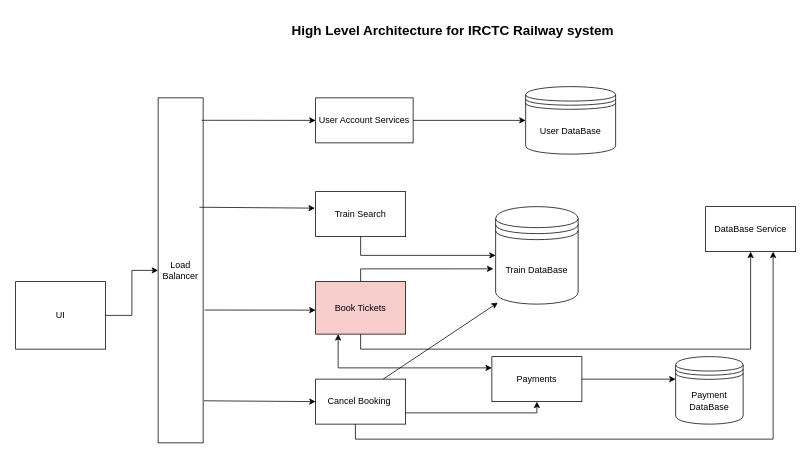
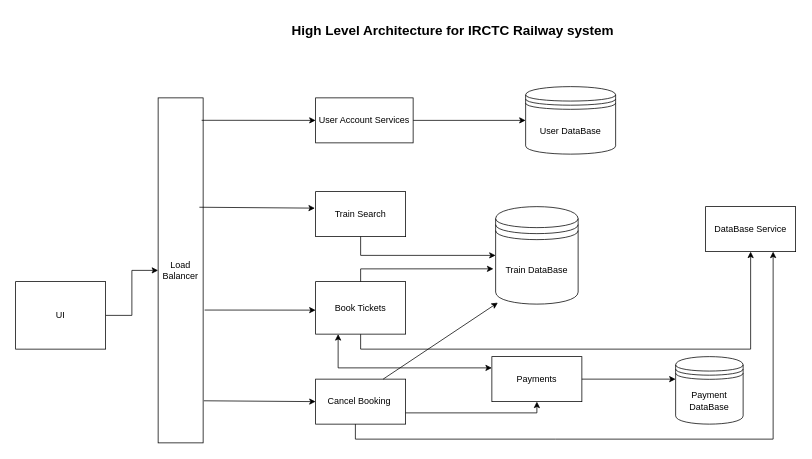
node "Book Tickets": fillcolor #f8cecc -> #ffffff
